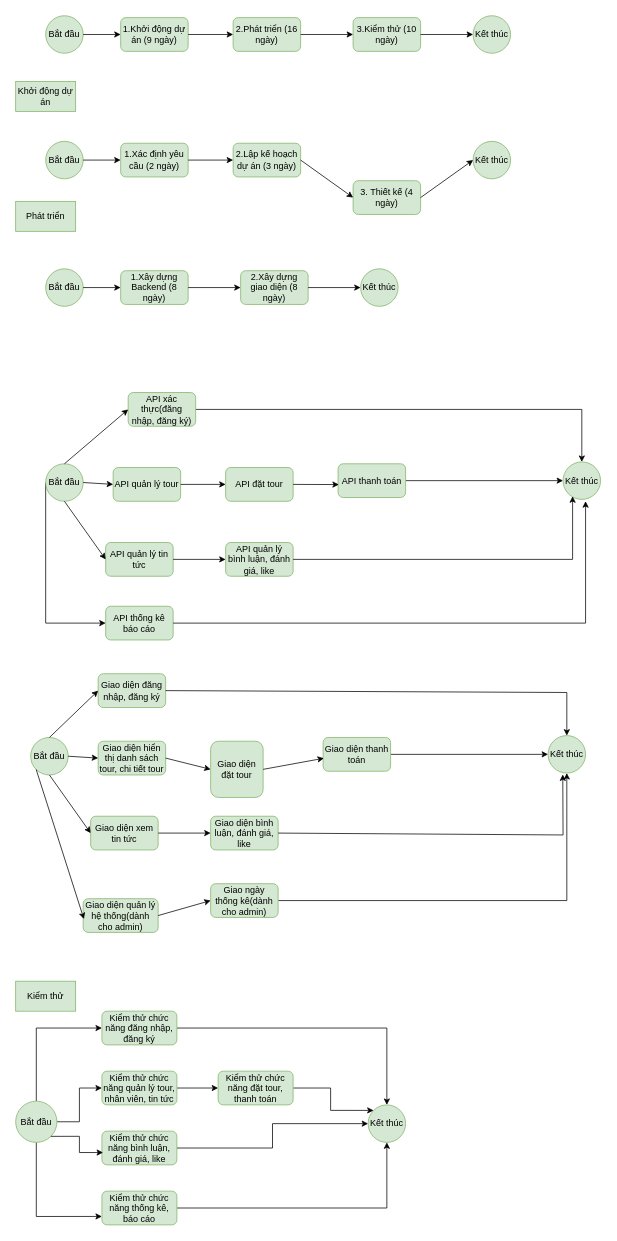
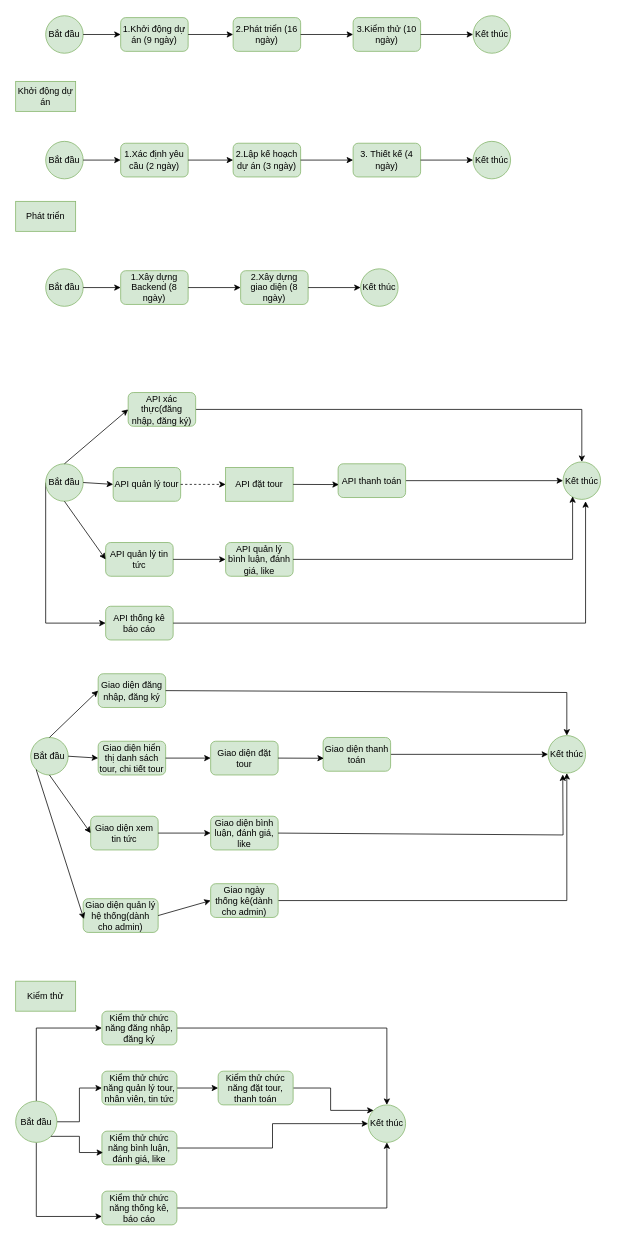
node "3. Thiết kế (4 ngày)": moved (387, 198) -> (387, 160)
edge "API quản lý tour" -> "API đặt tour": style solid -> dashed
node "API đặt tour": shape rounded rectangle -> rectangle
node "Giao diện đặt tour": size 53x56 -> 68x34
